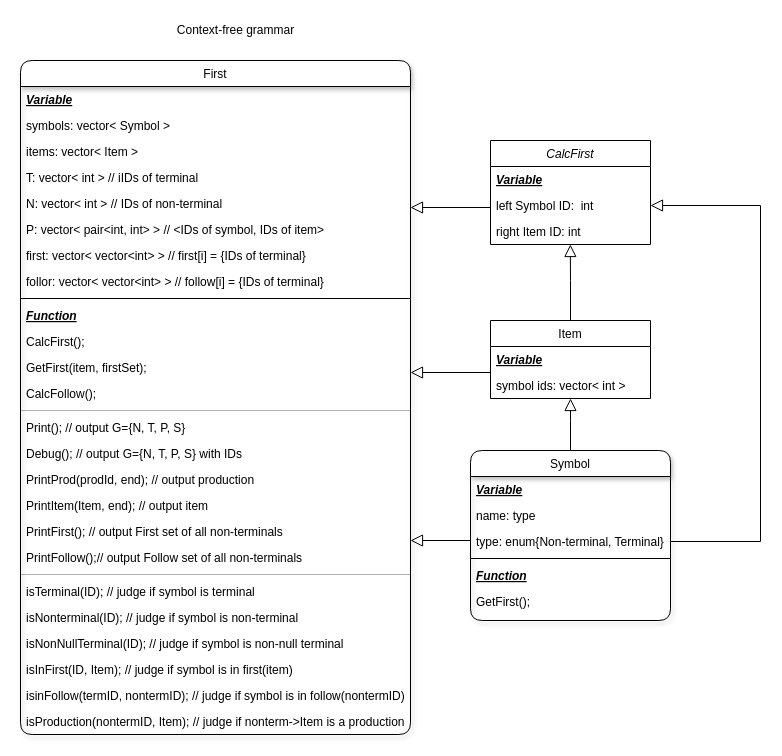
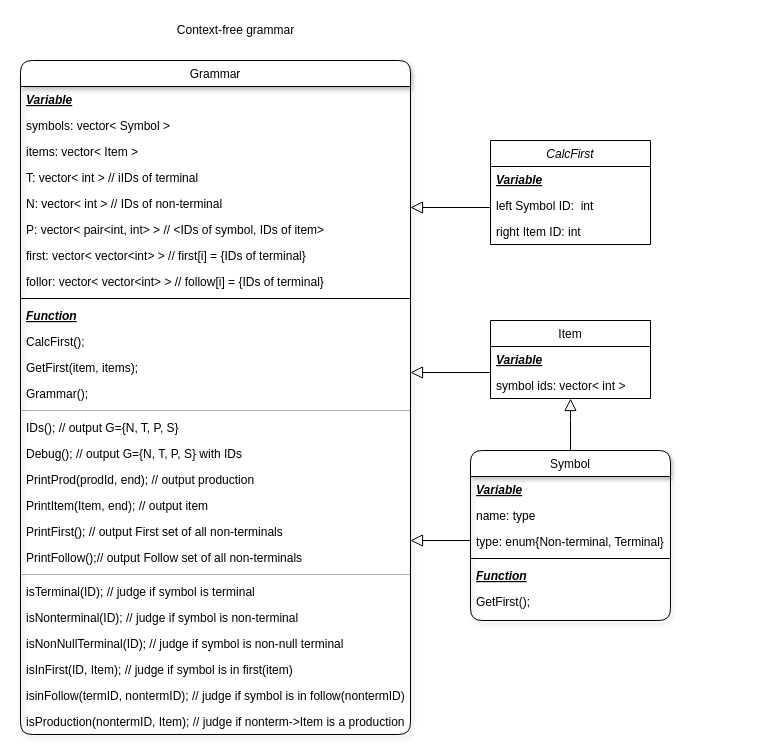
node "First": label "First" -> "Grammar"
edge "Item" -> "right Item ID: int": removed
node "GetFirst(item, firstSet);": label "GetFirst(item, firstSet);" -> "GetFirst(item, items);"
edge "type: enum{Non-terminal, Terminal}" -> "left Symbol ID: int": removed
node "CalcFollow();": label "CalcFollow();" -> "Grammar();"
node "Print(); // output G={N, T, P, S}": label "Print(); // output G={N, T, P, S}" -> "IDs(); // output G={N, T, P, S}"
